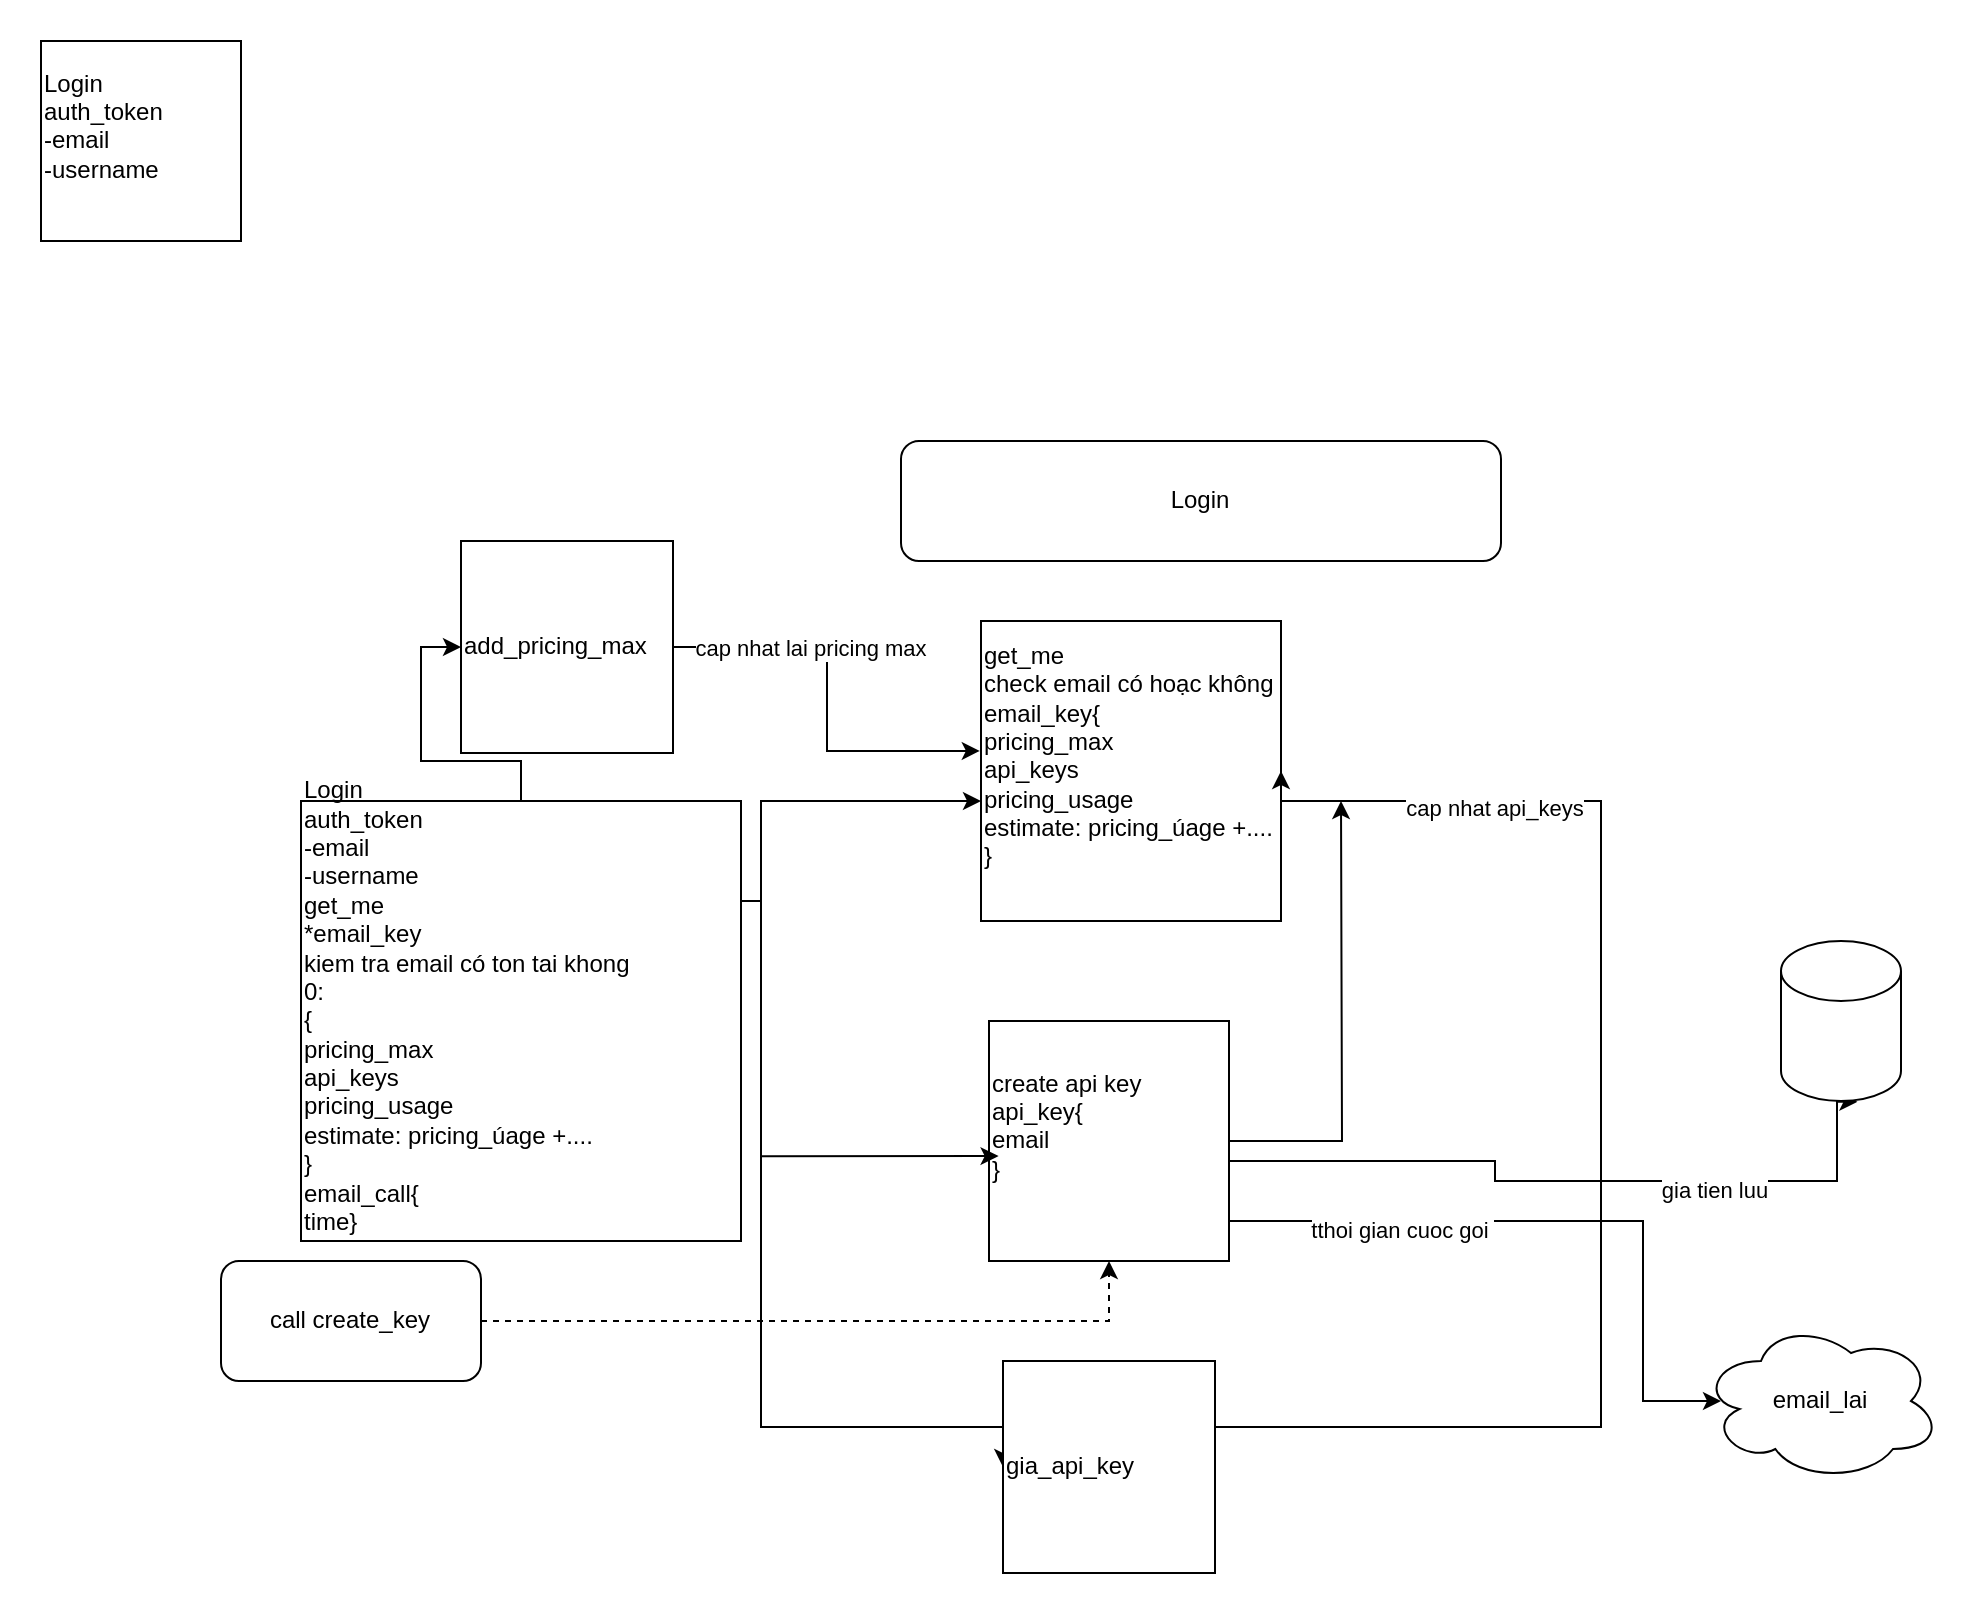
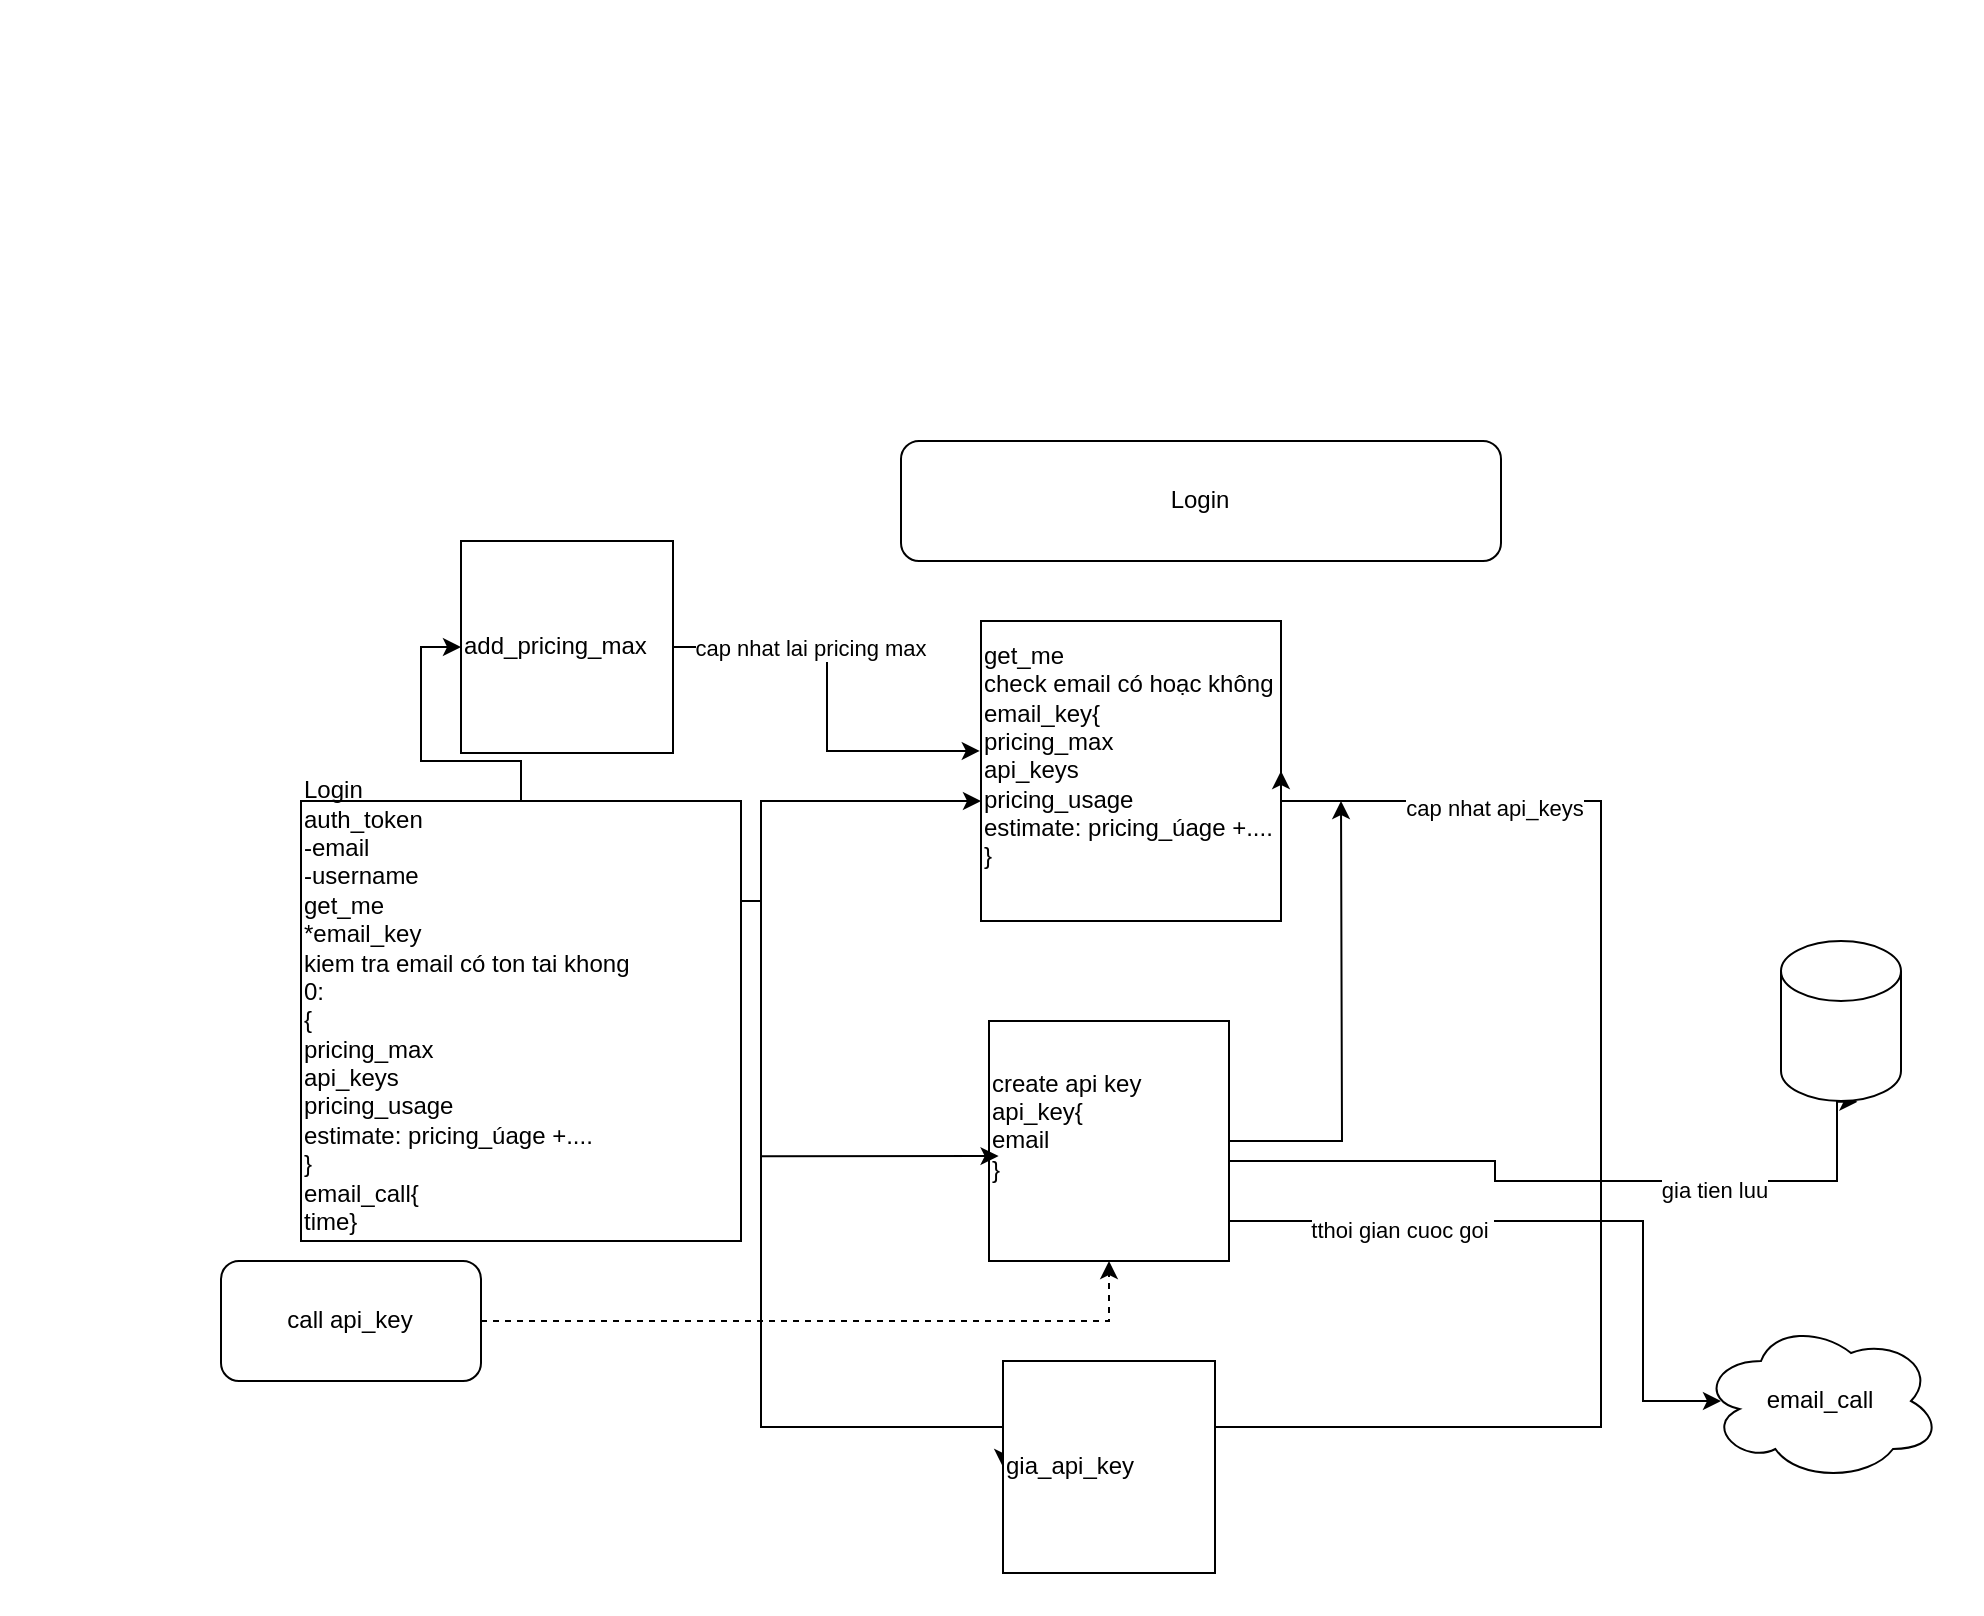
node "Login auth_token -email -username": removed
node "call create_key": label "call create_key" -> "call api_key"
node "email_lai": label "email_lai" -> "email_call"
